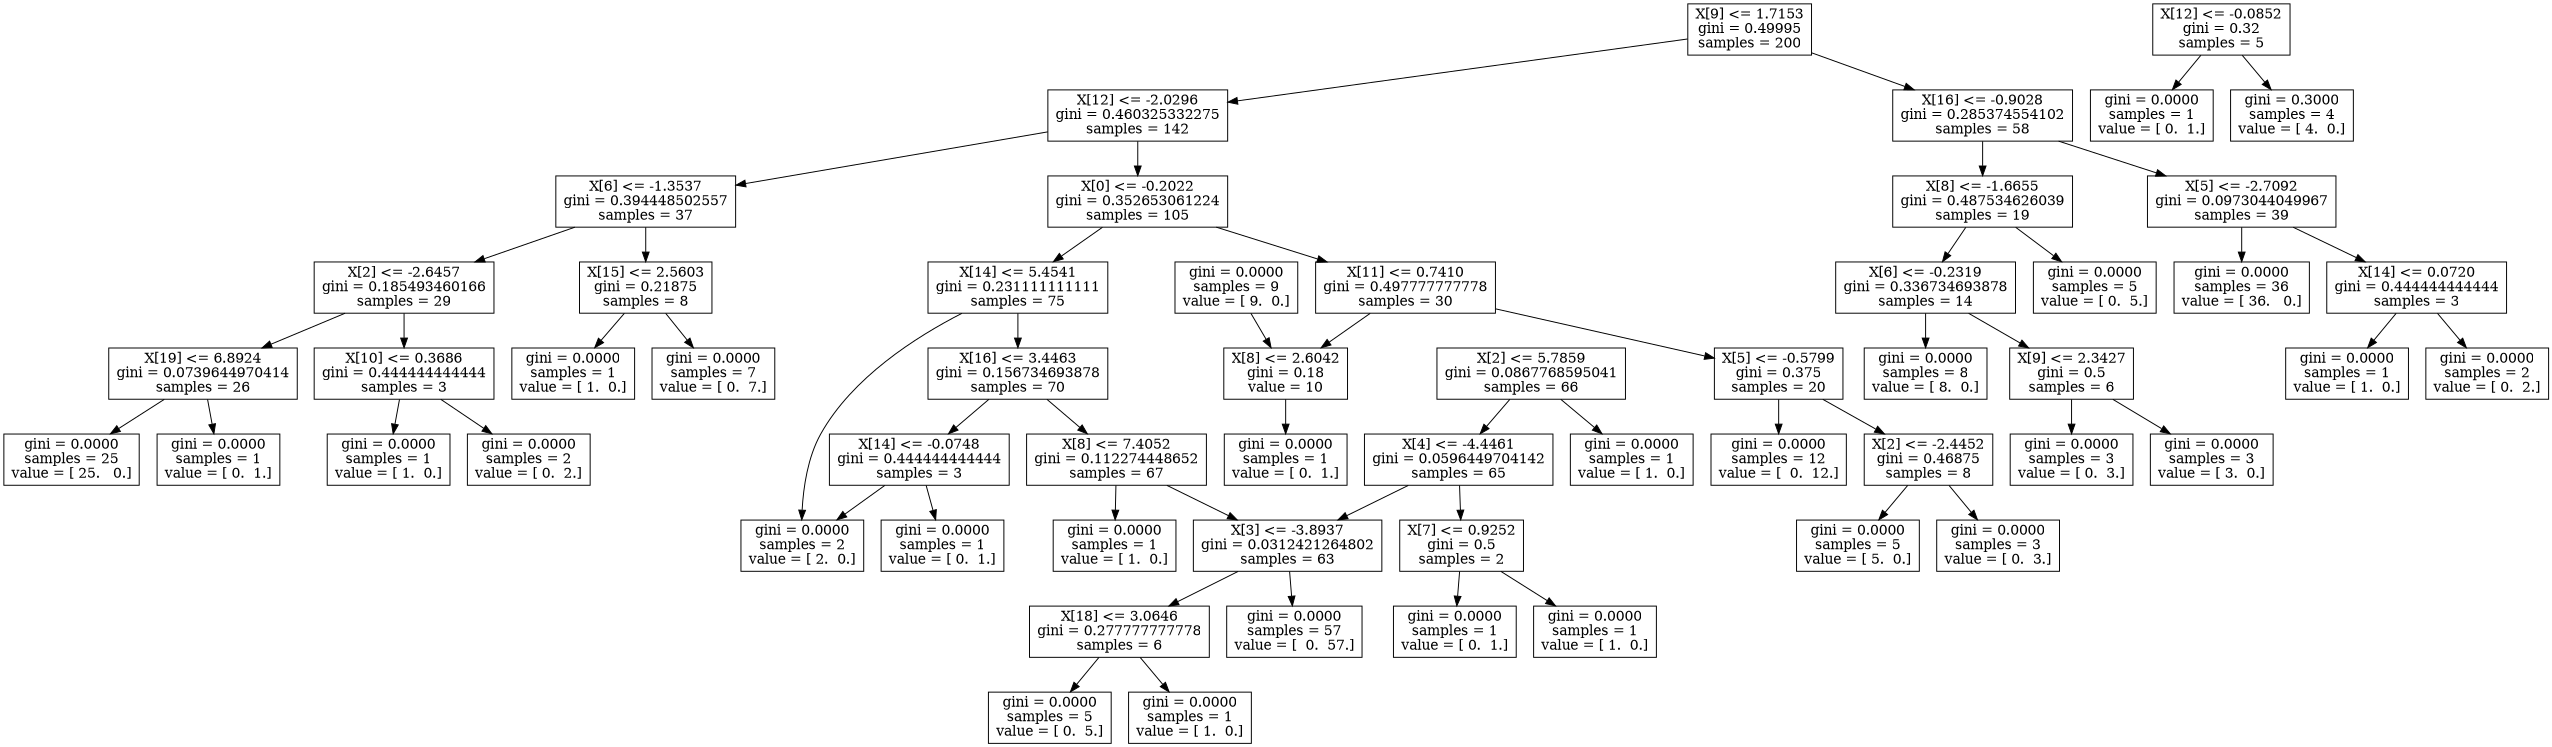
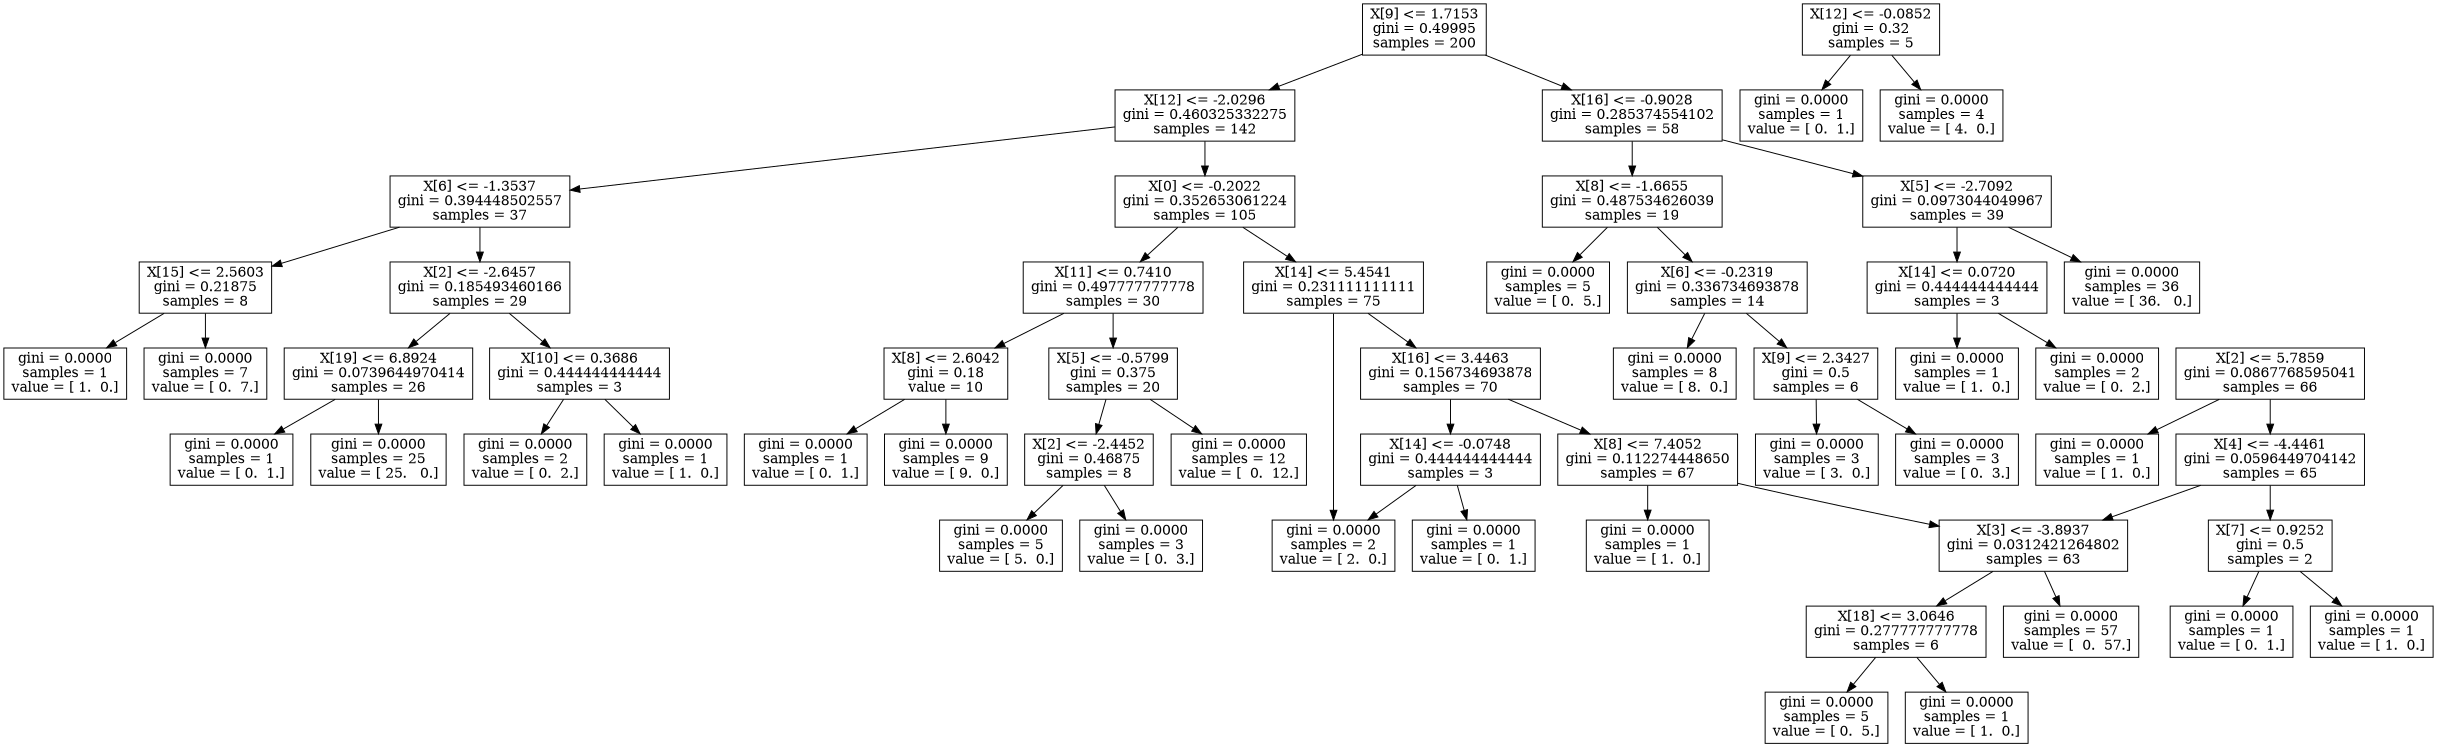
node "gini = 0.3000 samples = 4 value = [ 4.  0.]": label "gini = 0.3000 samples = 4 value = [ 4.  0.]" -> "gini = 0.0000 samples = 4 value = [ 4.  0.]"
edge "gini = 0.0000 samples = 9 value = [ 9.  0.]" -> "X[8] <= 2.6042 gini = 0.18 value = 10": reversed
node "X[8] <= 7.4052 gini = 0.112274448652 samples = 67": label "X[8] <= 7.4052 gini = 0.112274448652 samples = 67" -> "X[8] <= 7.4052 gini = 0.112274448650 samples = 67"
